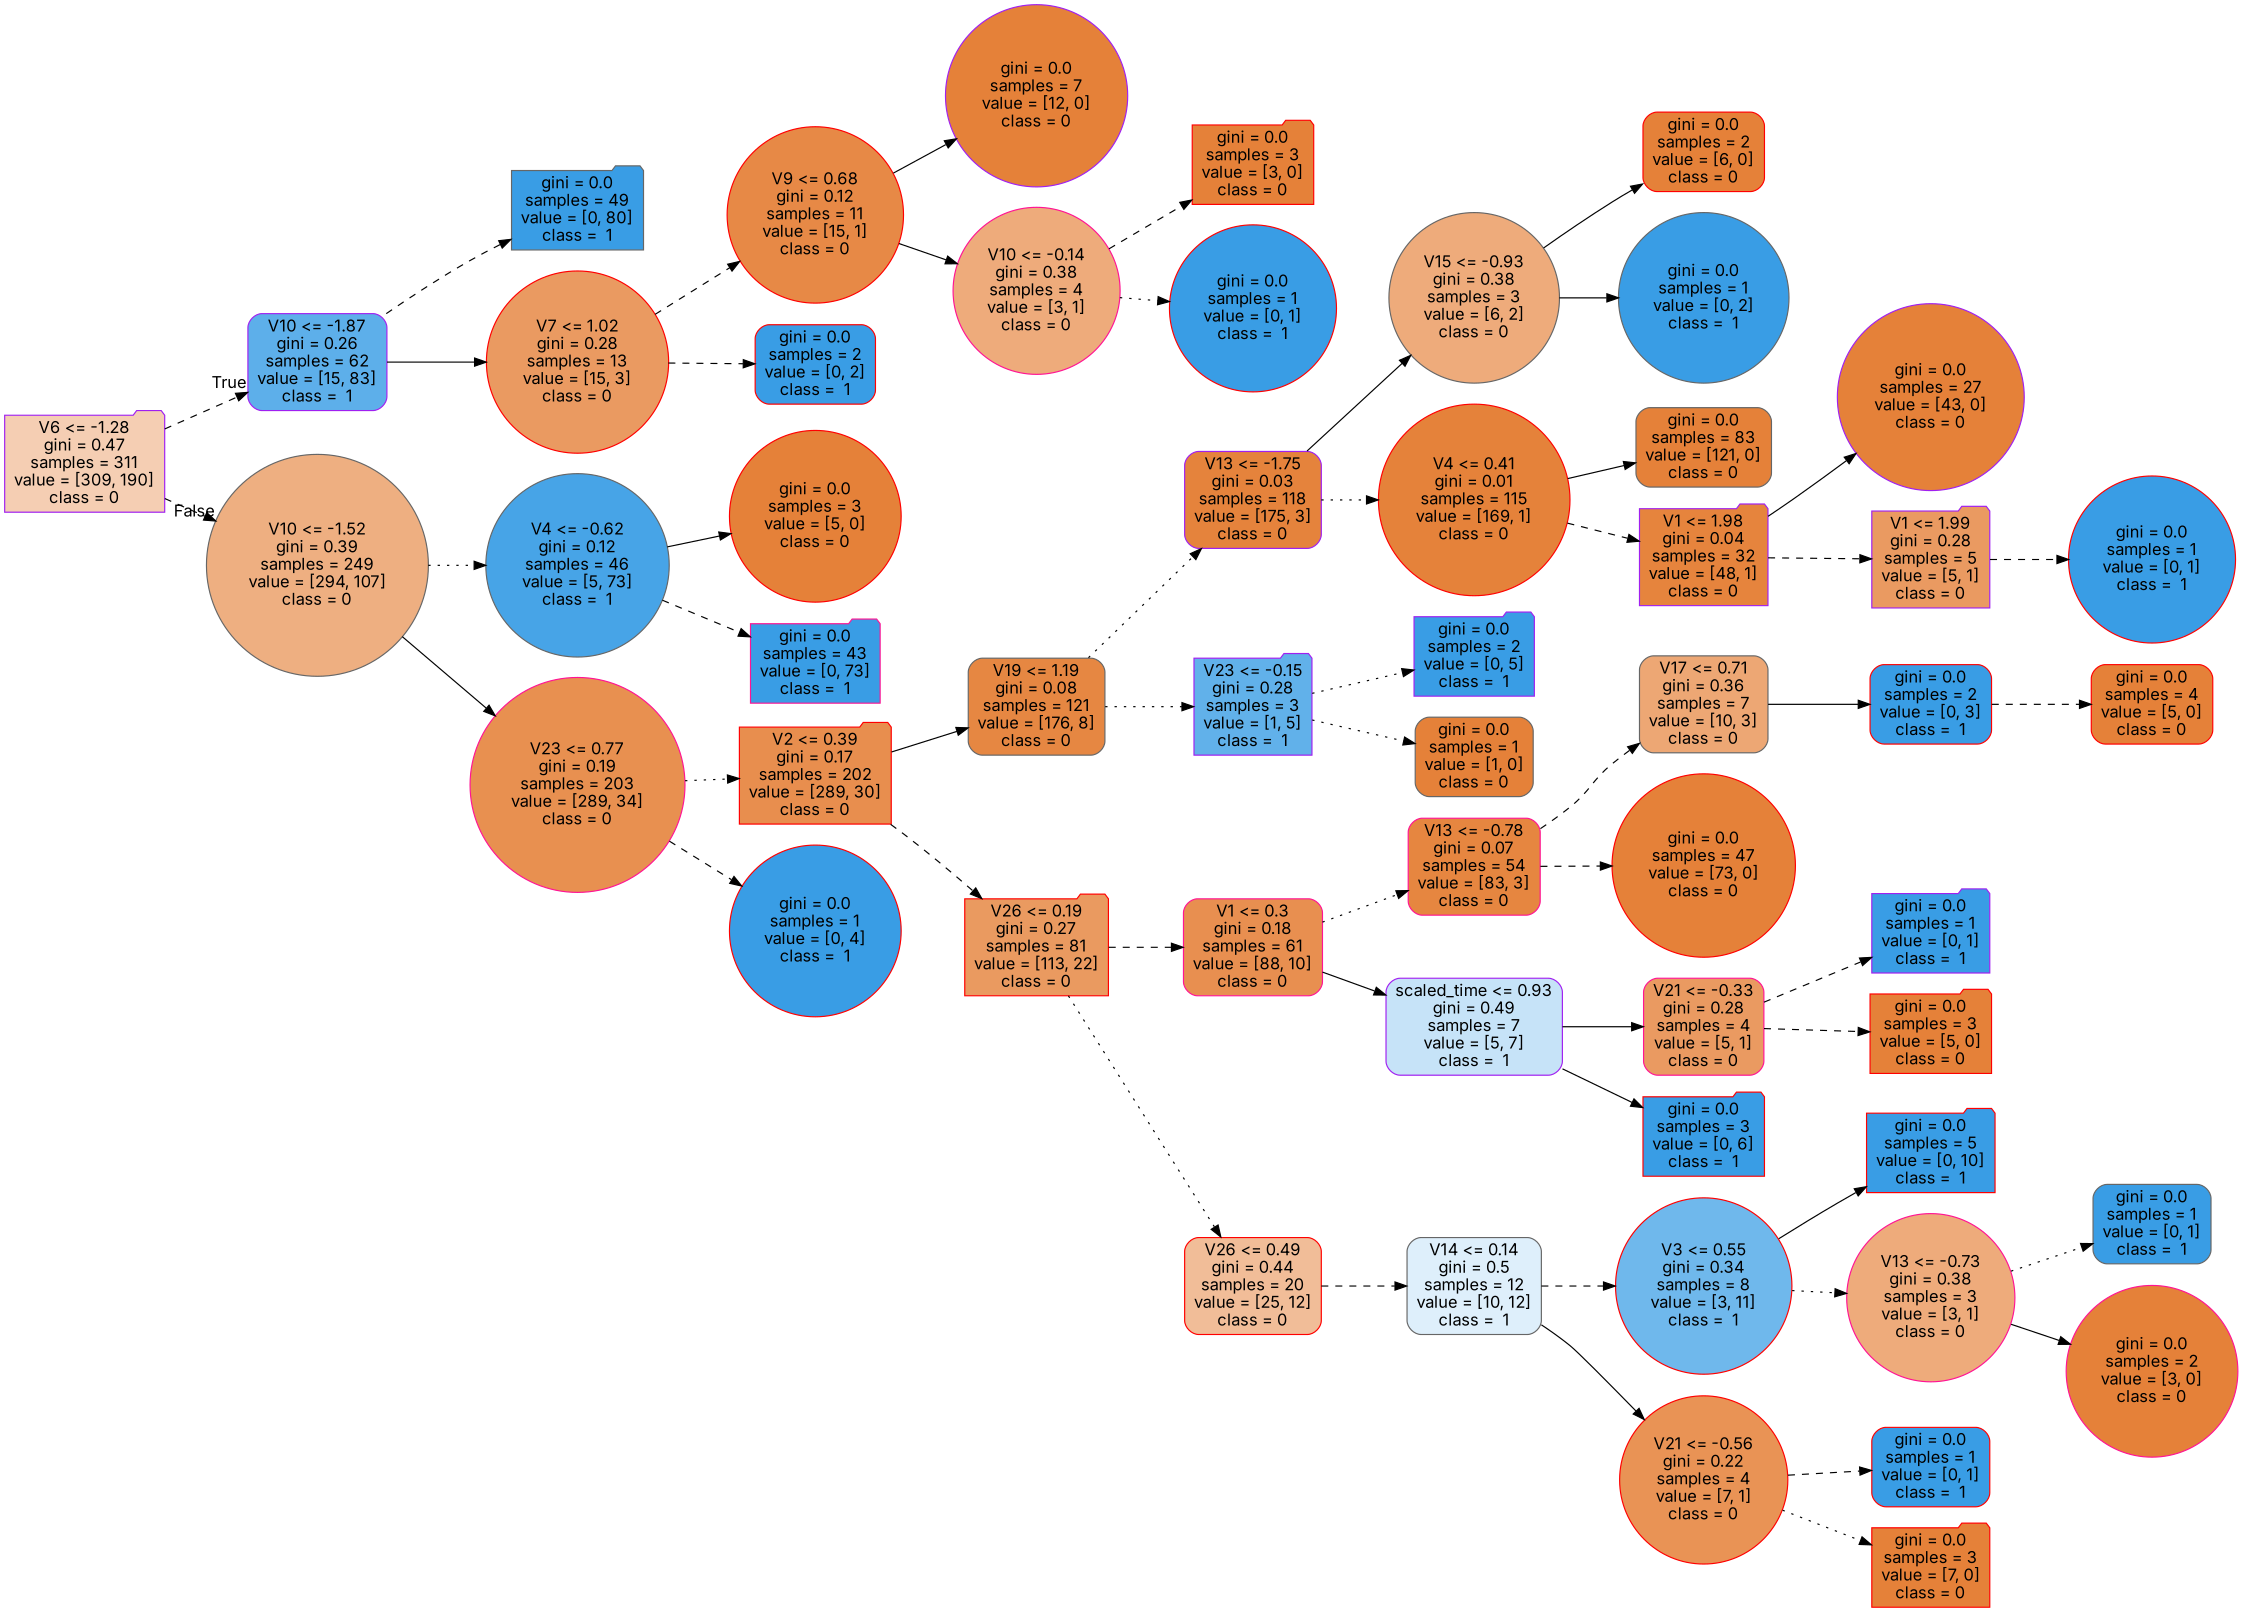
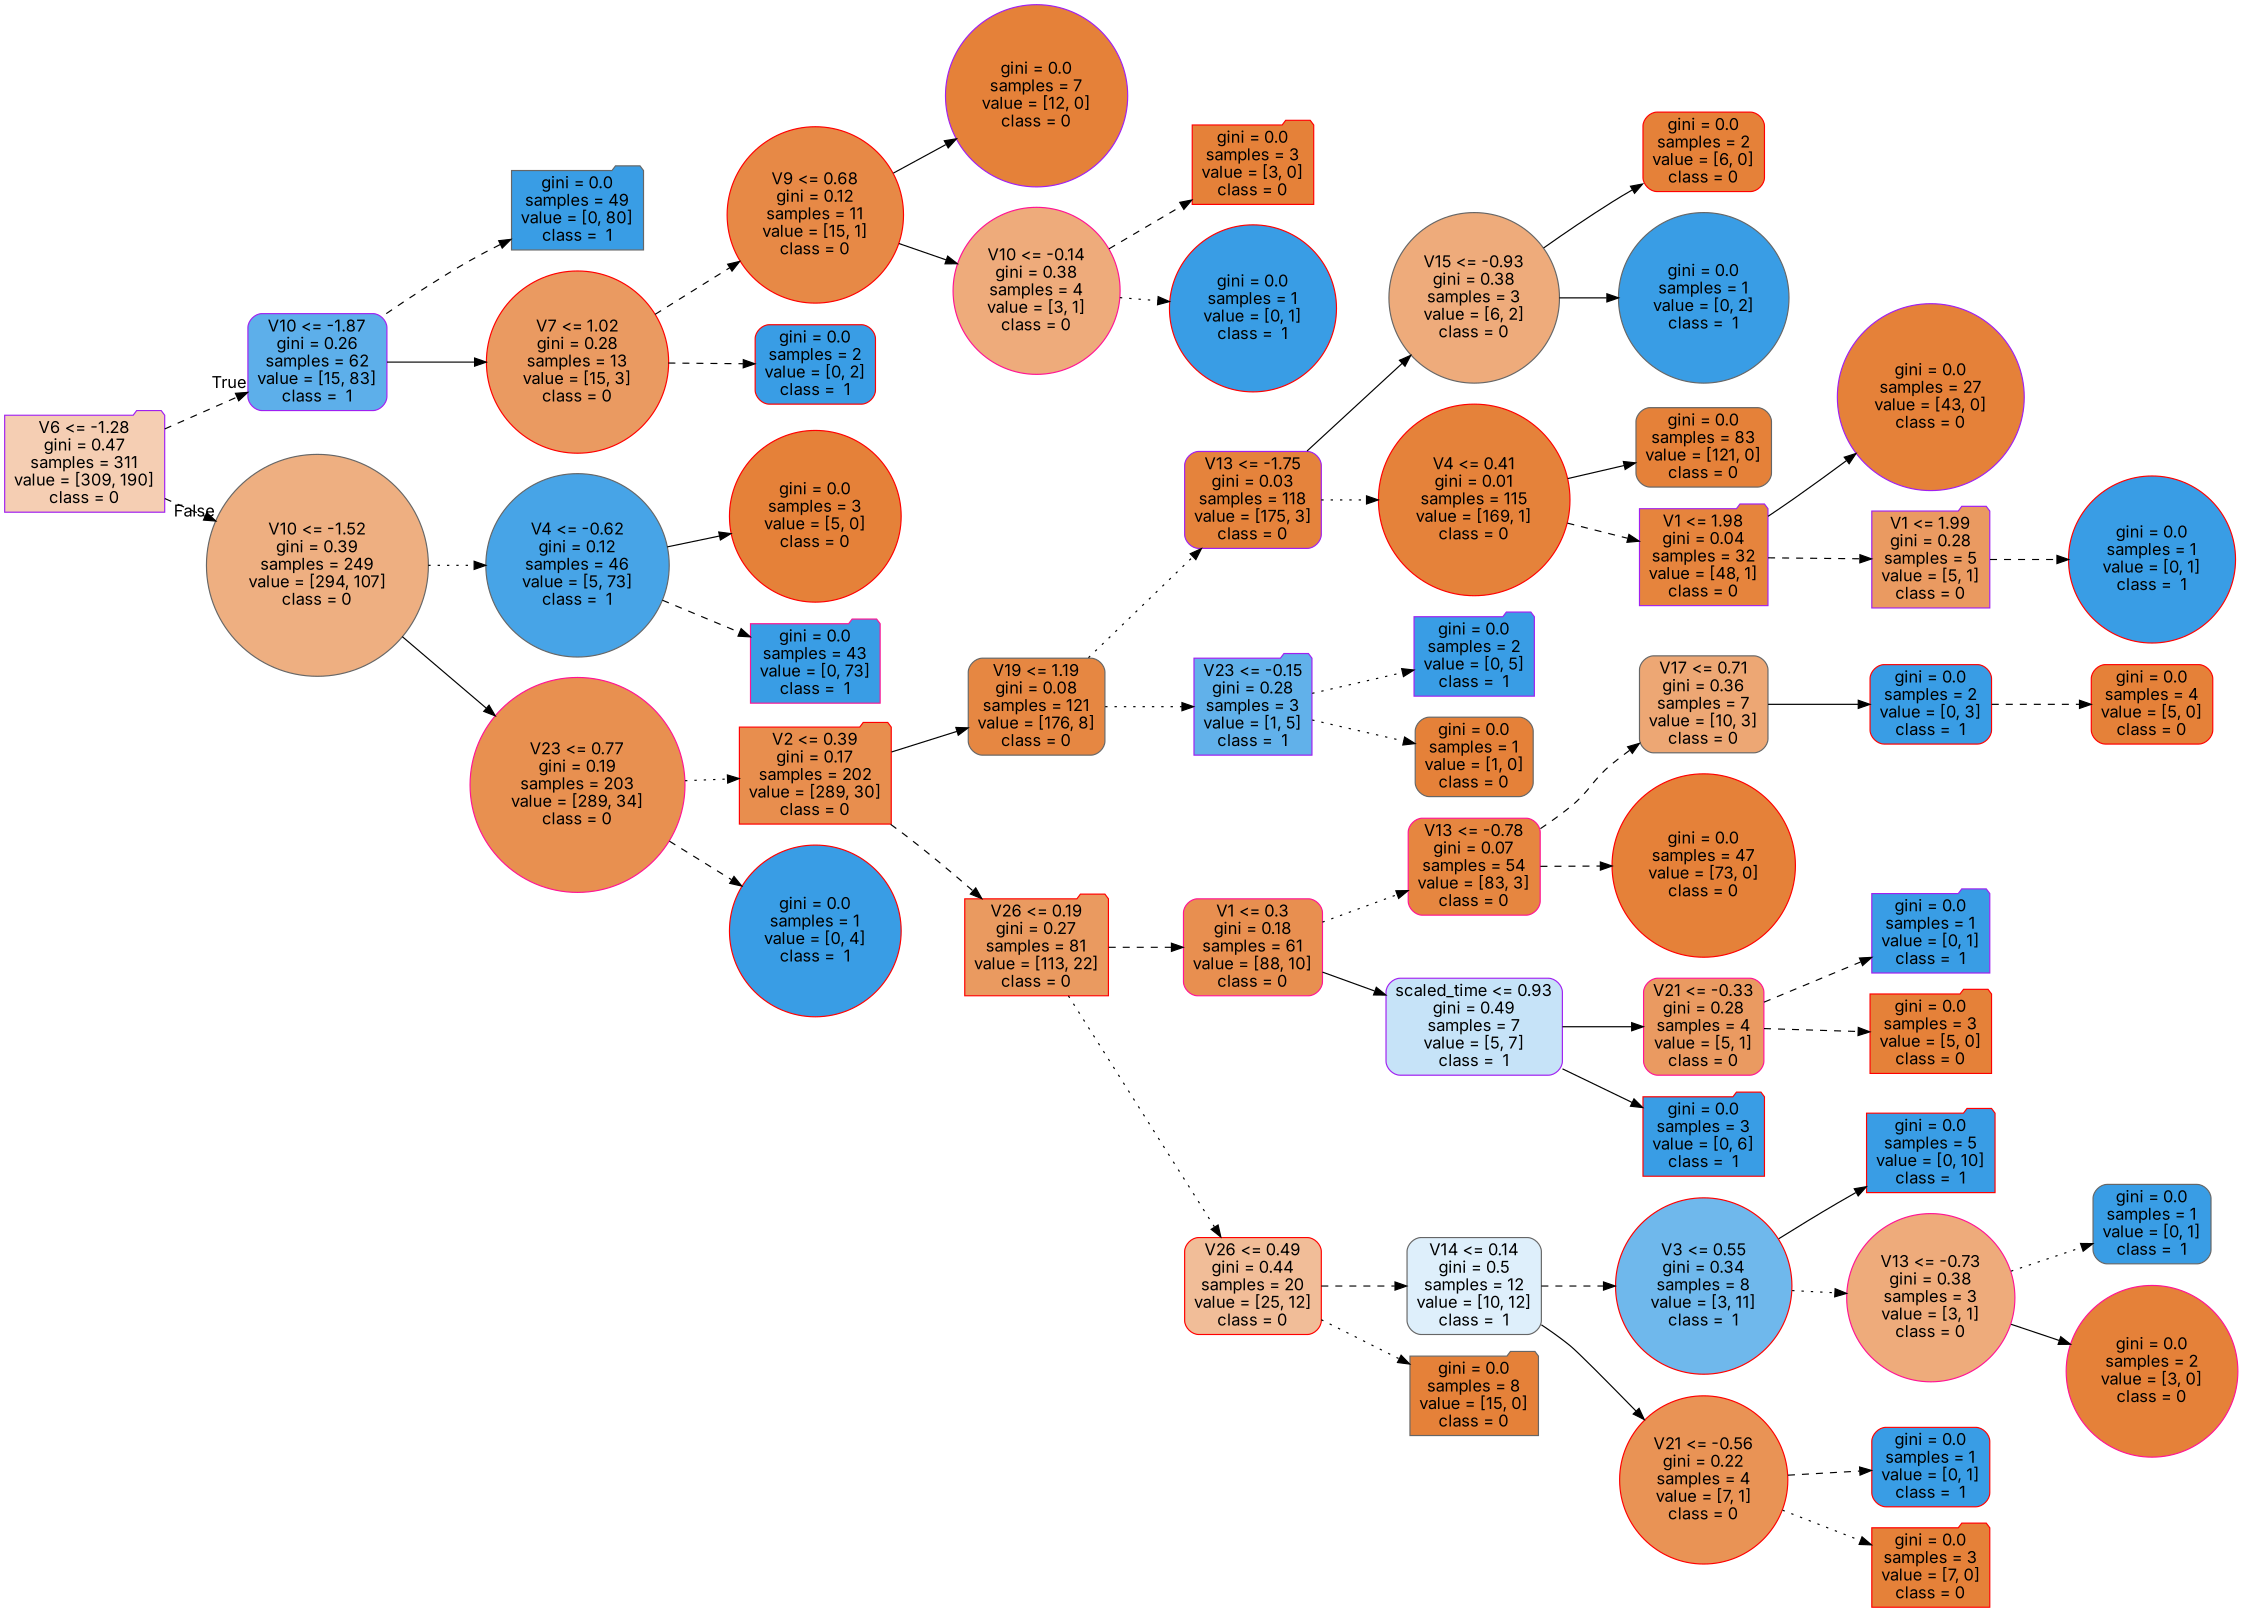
node "gini = 0.0 samples = 8 value = [15, 0] class = 0": added
